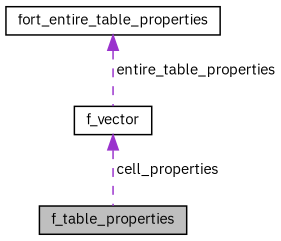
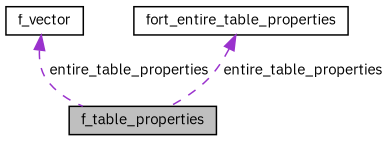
edge "f_vector" -> "fort_entire_table_properties": now "f_table_properties" -> "fort_entire_table_properties"
edge "f_table_properties" -> "f_vector": label " cell_properties" -> " entire_table_properties"
